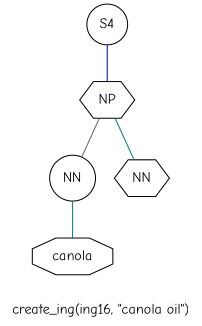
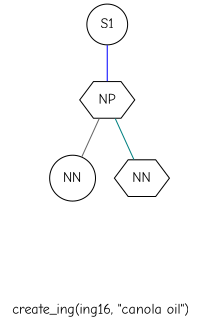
node "S4": label "S4" -> "S1"
node "canola": removed
